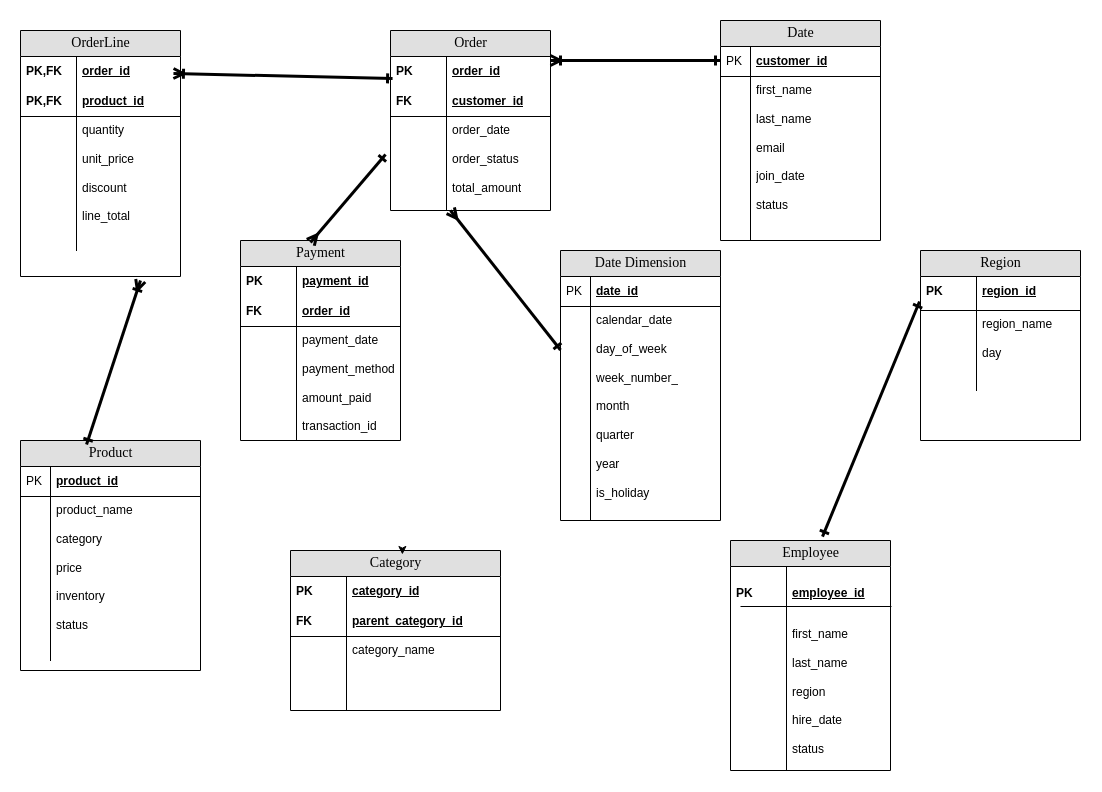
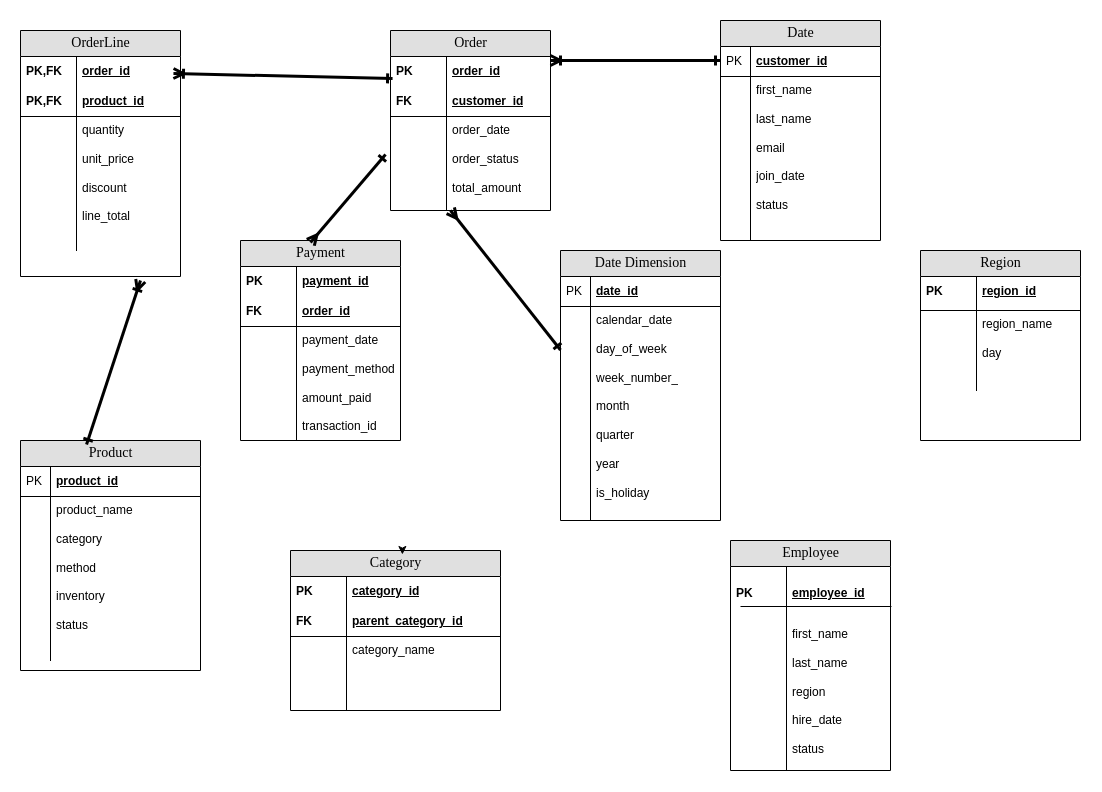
edge "region_id" -- "Employee": removed
node "product_name category price inventory status": label "product_name category price inventory status" -> "product_name category method inventory status"
